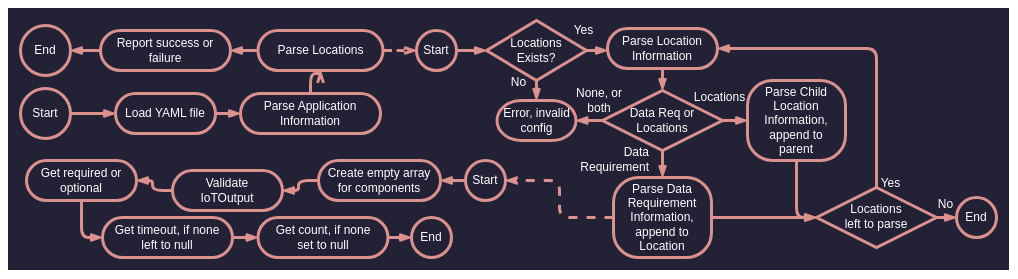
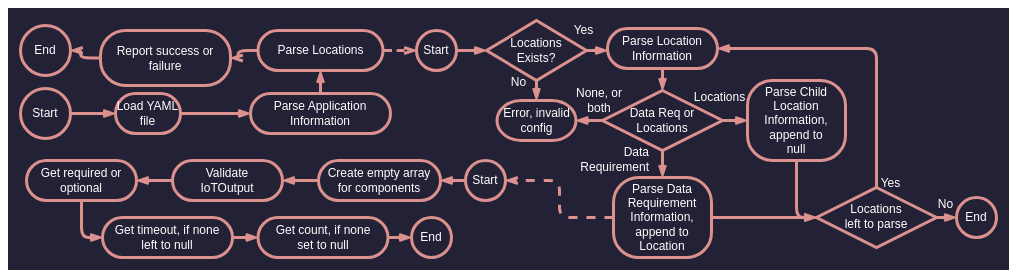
node "Report success or failure": size 130x40 -> 130x55
node "Load YAML file": size 100x40 -> 65x40
node "Parse Application Information": moved (311, 114) -> (321, 114)
node "Parse Child Location Information, append to parent": label "Parse Child Location Information, append to parent" -> "Parse Child Location Information, append to null"
node "Validate IoTOutput": moved (228, 191) -> (228, 181)
